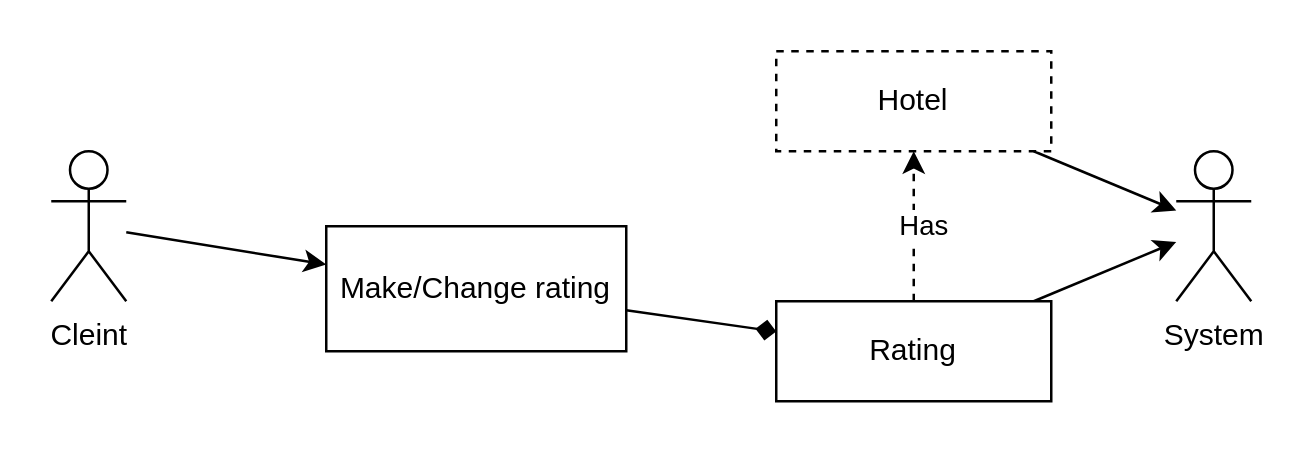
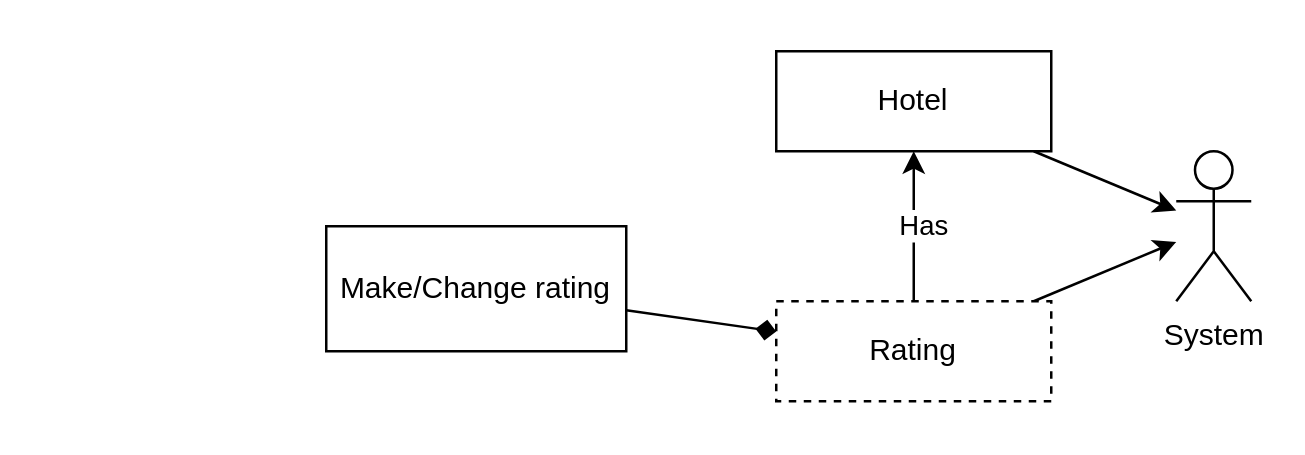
node "Hotel": style dashed -> solid
node "Cleint": removed
edge "Cleint" -> "Make/Change rating": removed
edge "Rating" -> "Hotel": style dashed -> solid
node "Rating": style solid -> dashed
